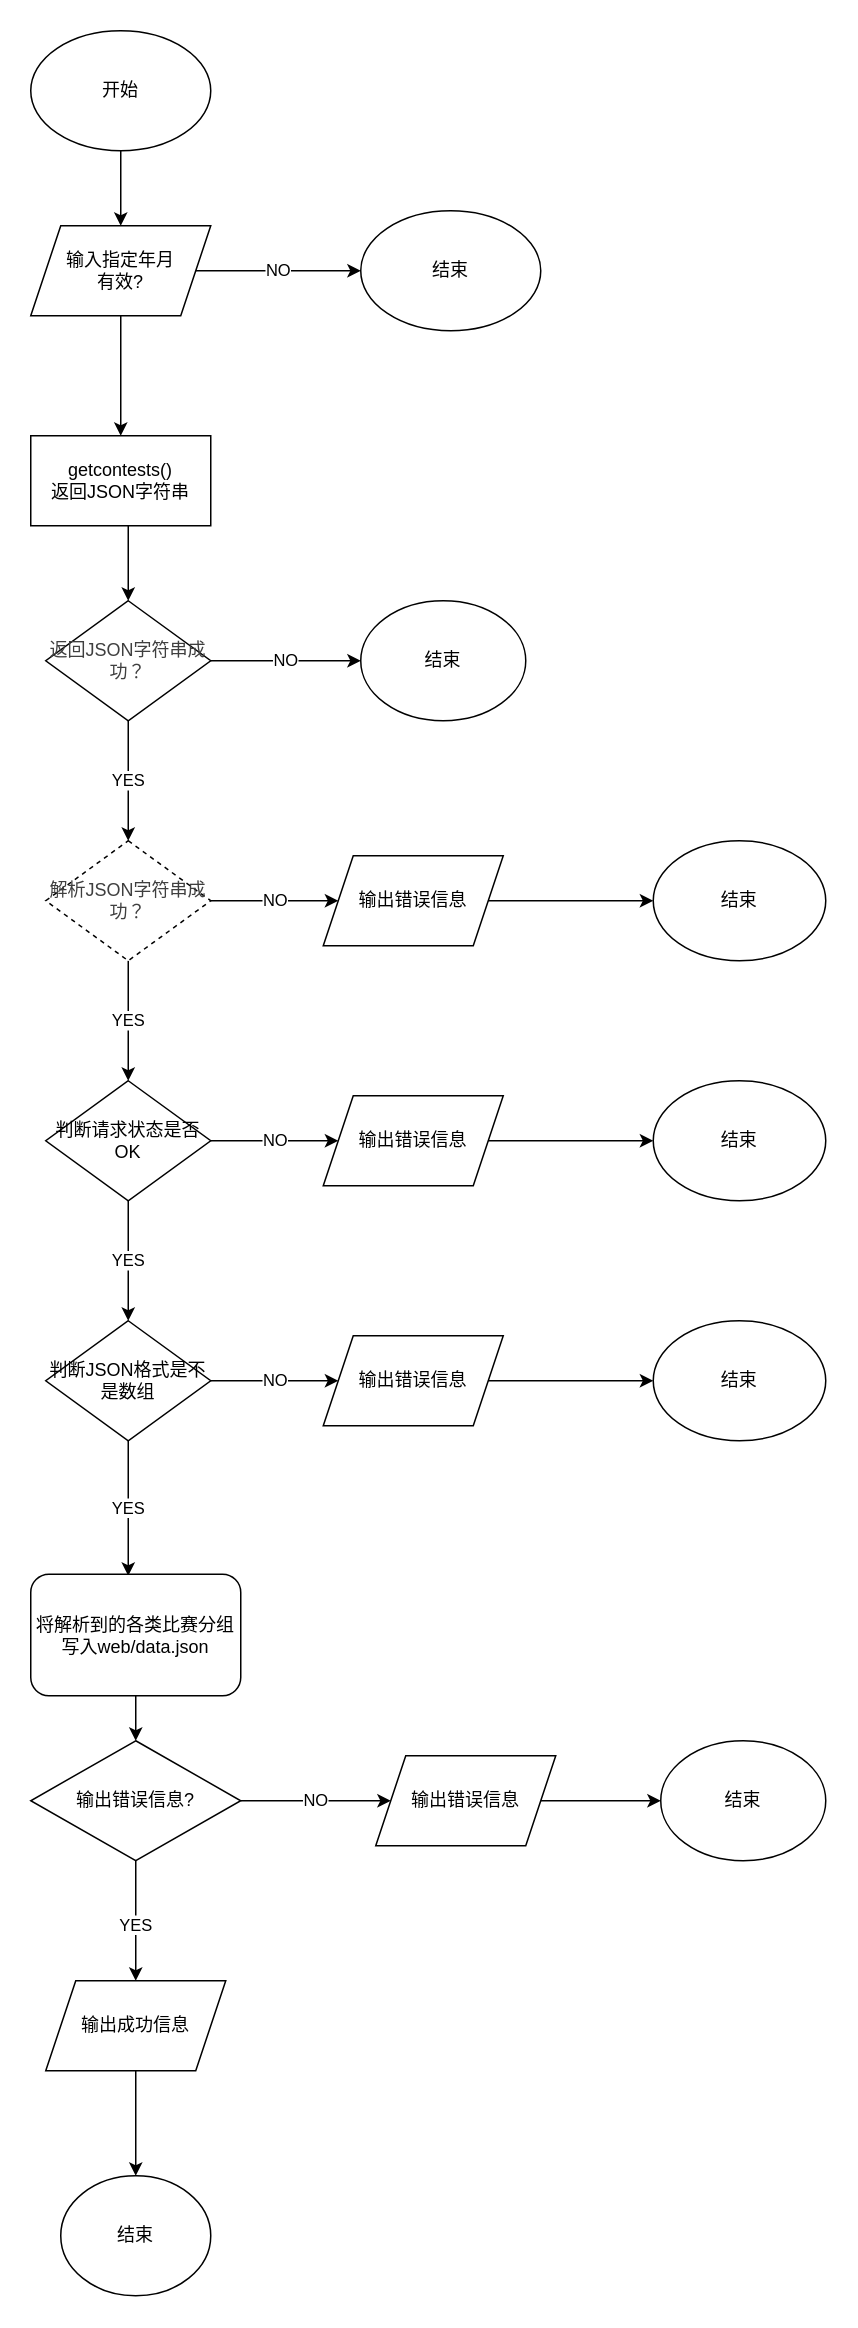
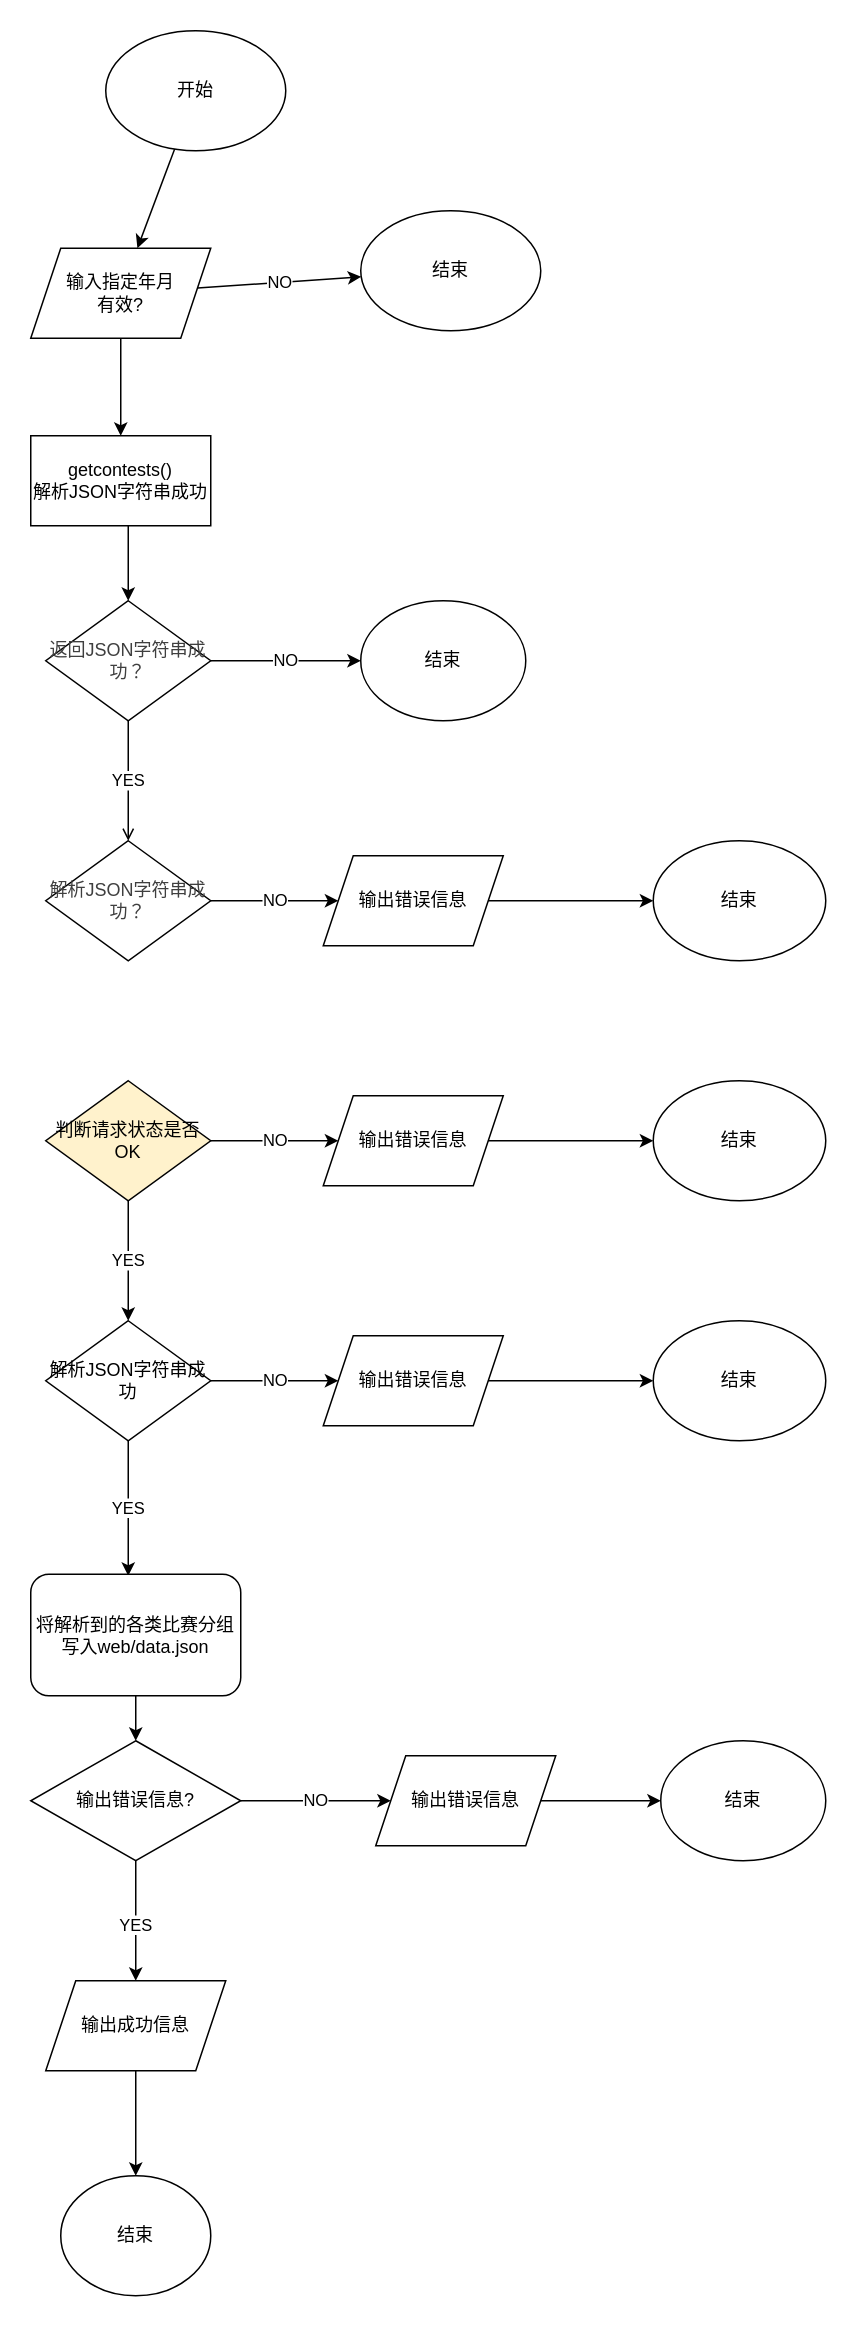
node "开始": moved (121, 91) -> (196, 91)
node "输入指定年月 有效?": moved (121, 271) -> (121, 293)
node "getcontests() 返回JSON字符串": label "getcontests() 返回JSON字符串" -> "getcontests() 解析JSON字符串成功"
edge "返回JSON字符串成功？" -> "解析JSON字符串成功？": arrowhead classic -> open
node "解析JSON字符串成功？": style dashed -> solid
edge "解析JSON字符串成功？" -> "判断请求状态是否OK": removed, label "YES"
node "判断请求状态是否OK": fillcolor #ffffff -> #fff2cc
node "判断JSON格式是不是数组": label "判断JSON格式是不是数组" -> "解析JSON字符串成功"
